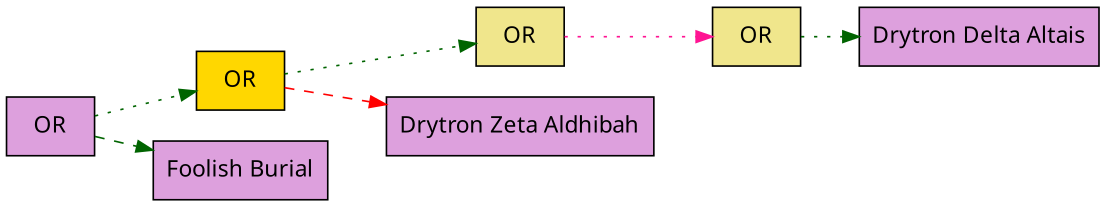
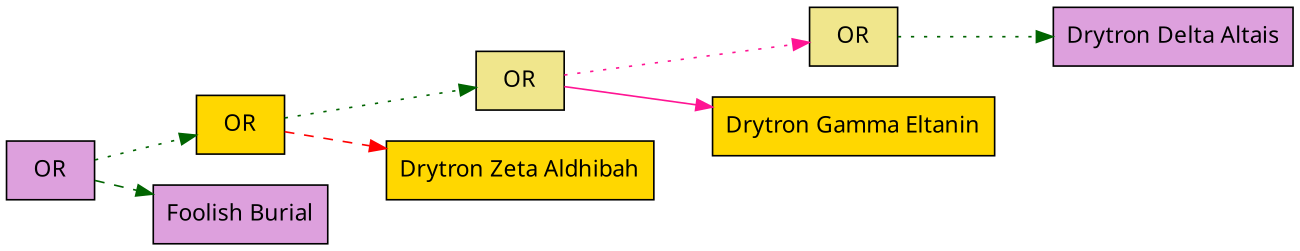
node "Drytron Zeta Aldhibah": fillcolor plum -> gold
node "Drytron Gamma Eltanin": added
